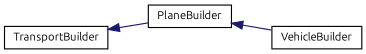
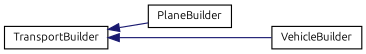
edge "VehicleBuilder" -> "PlaneBuilder": now "VehicleBuilder" -> "TransportBuilder"
